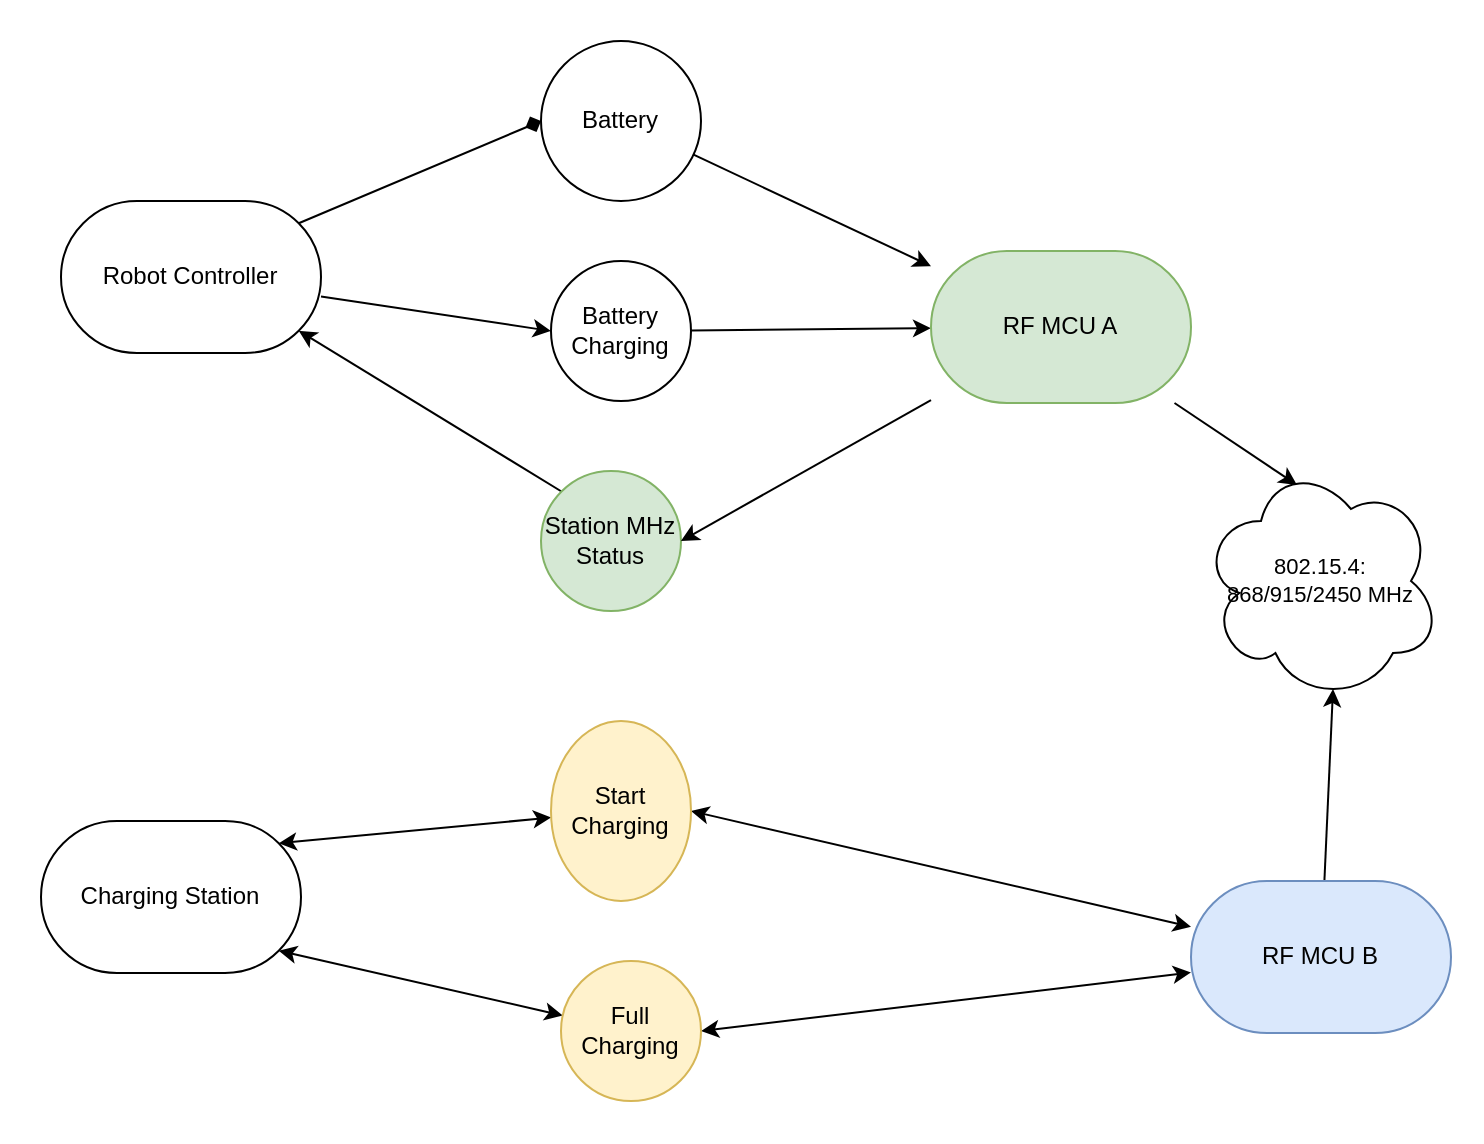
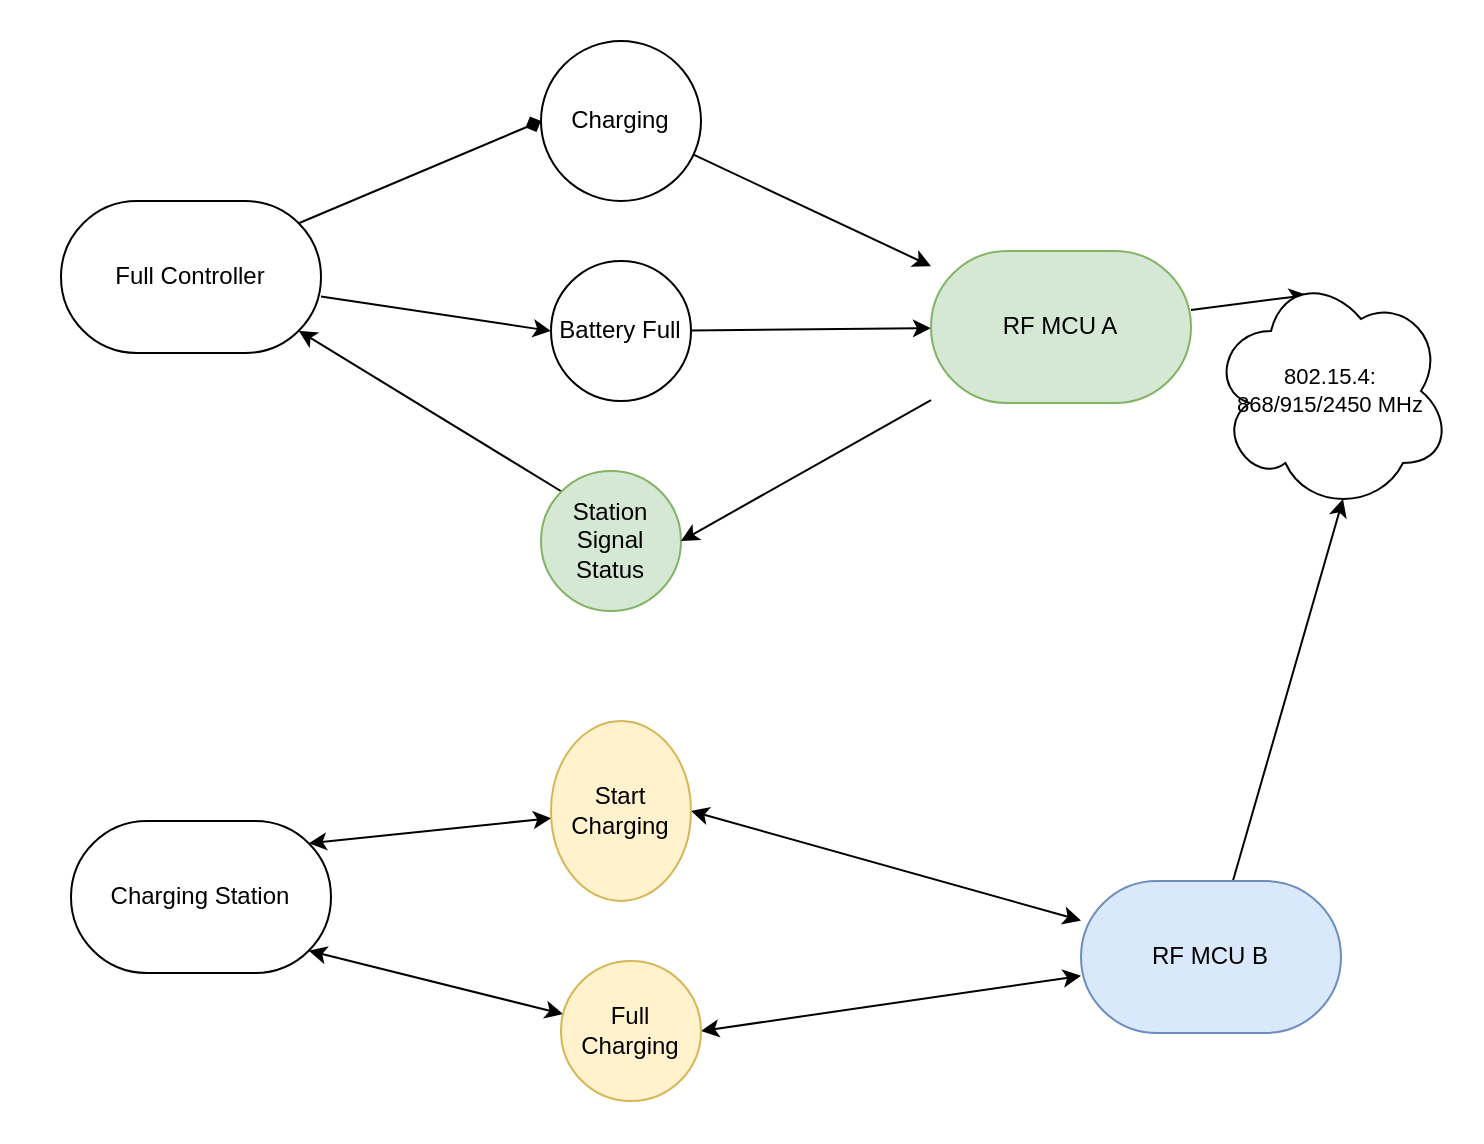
node "Battery": label "Battery" -> "Charging"
node "Robot Controller": label "Robot Controller" -> "Full Controller"
node "Battery Charging": label "Battery Charging" -> "Battery Full"
node "Station MHz Status": label "Station MHz Status" -> "Station Signal Status"
node "802.15.4: 868/915/2450 MHz": moved (1321, 581) -> (1331, 391)
node "Charging Station": moved (171, 897) -> (201, 897)
node "RF MCU B": moved (1321, 957) -> (1211, 957)
